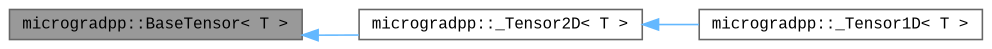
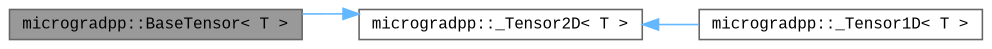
edge "microgradpp::_Tensor2D< T >" -> "microgradpp::BaseTensor< T >": reversed
